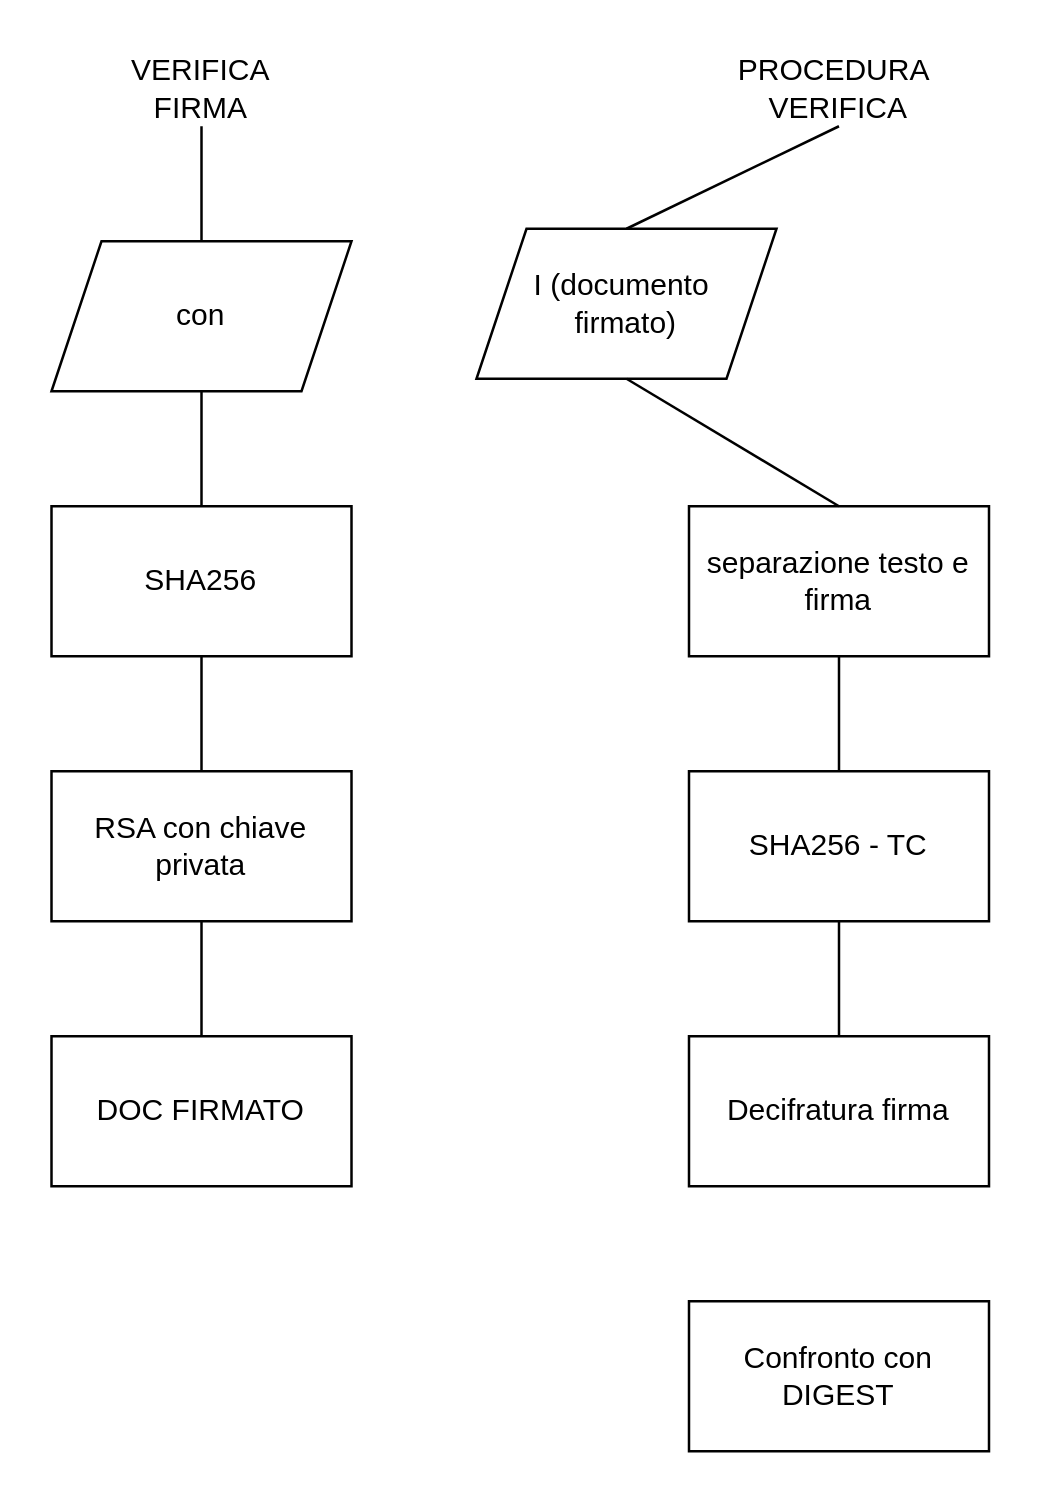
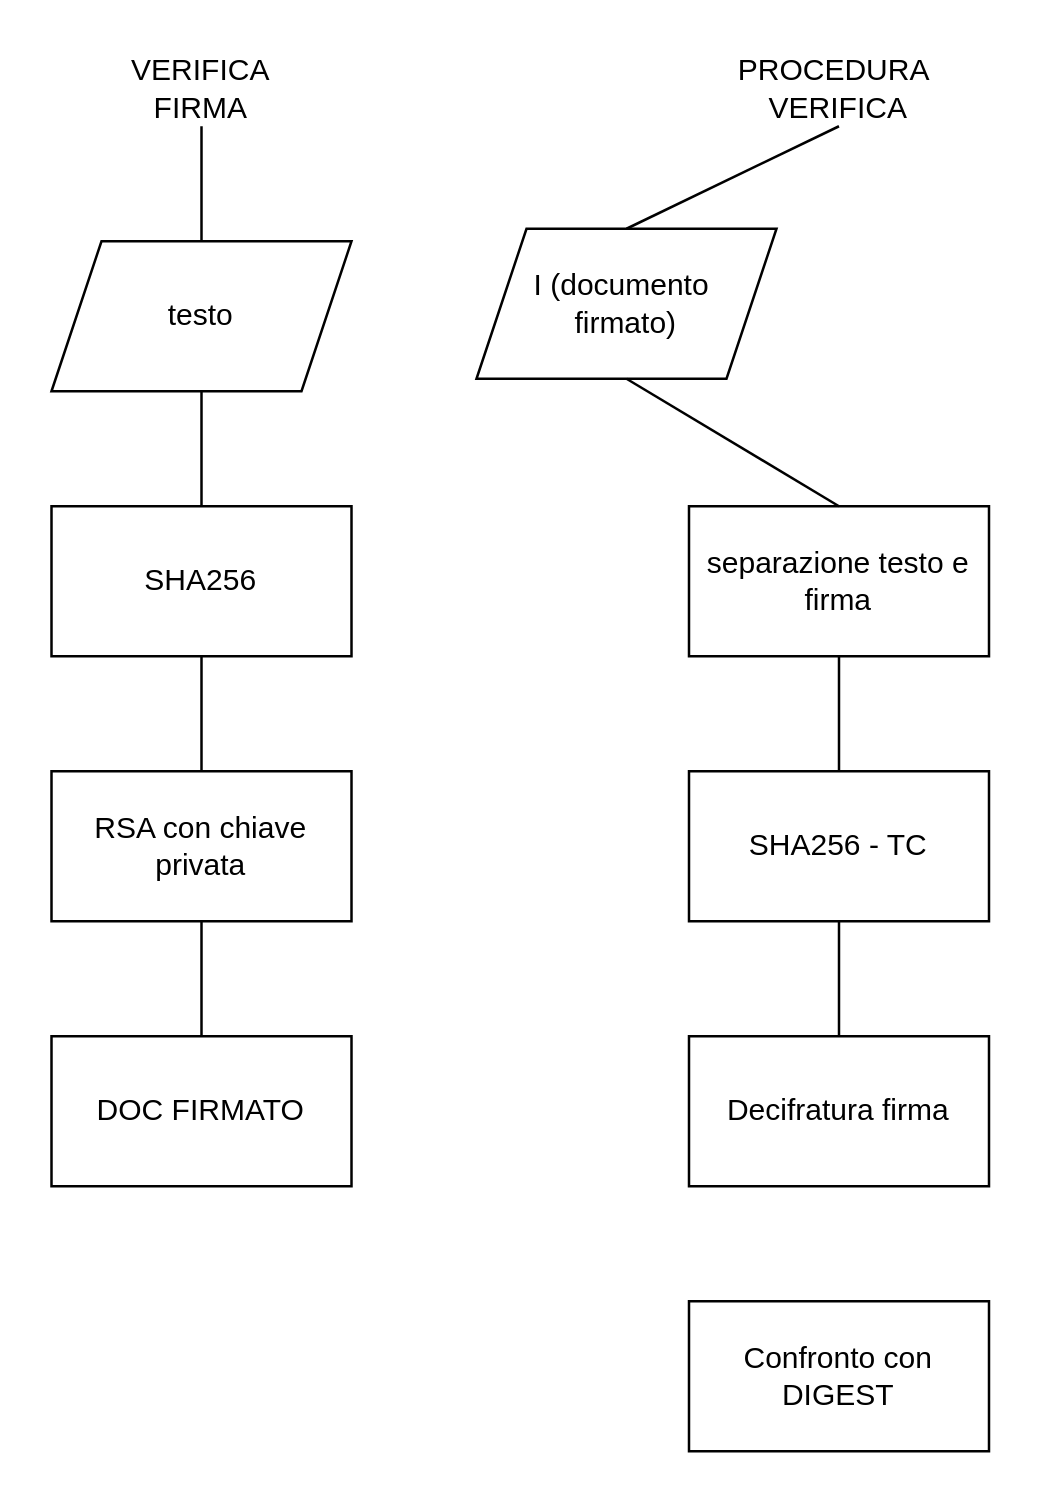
node "con": label "con" -> "testo"
